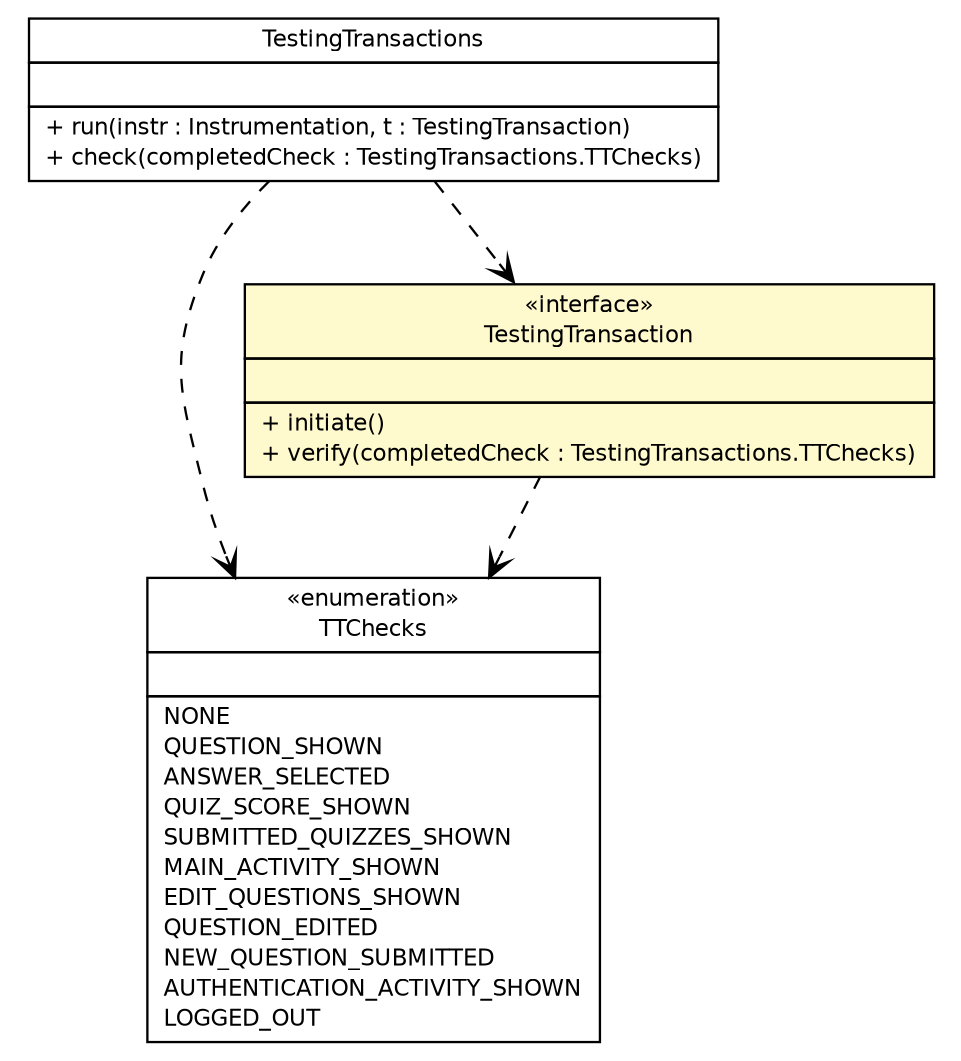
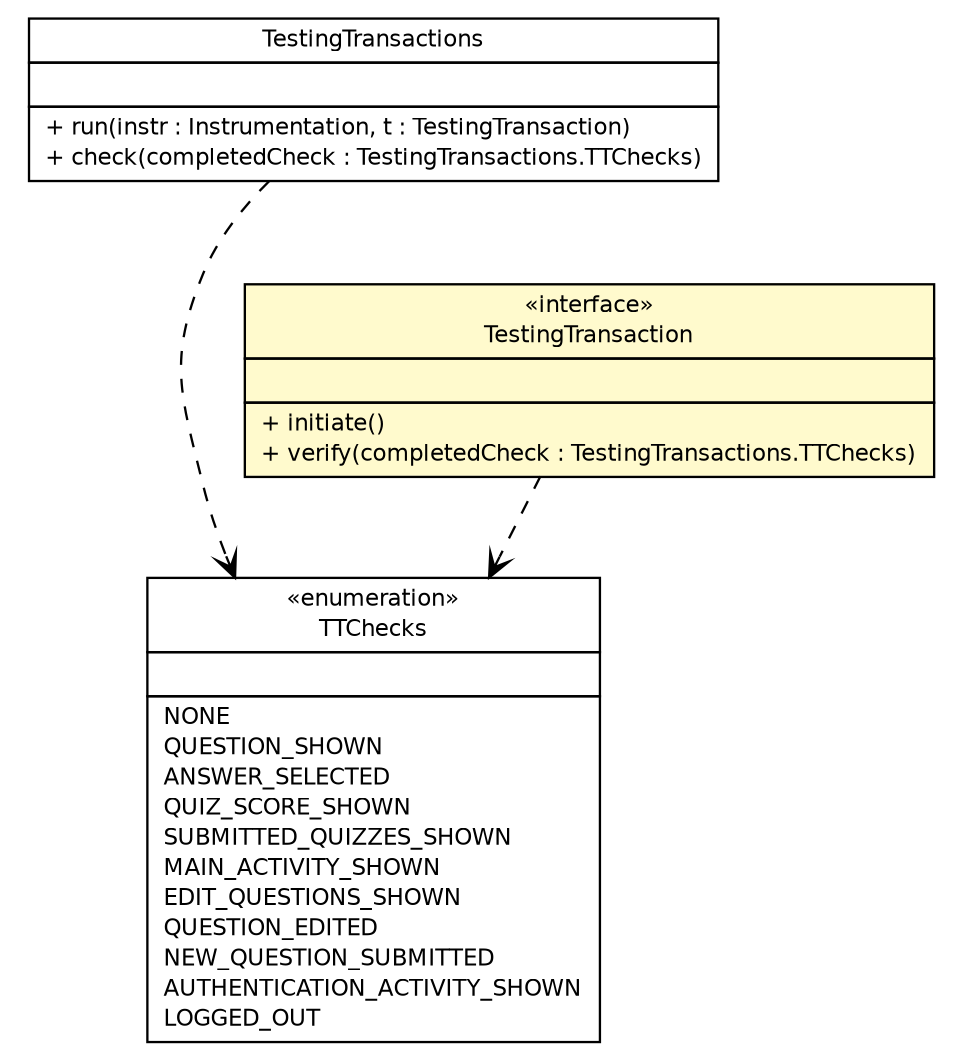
edge "TestingTransactions" -> "TestingTransaction": removed
